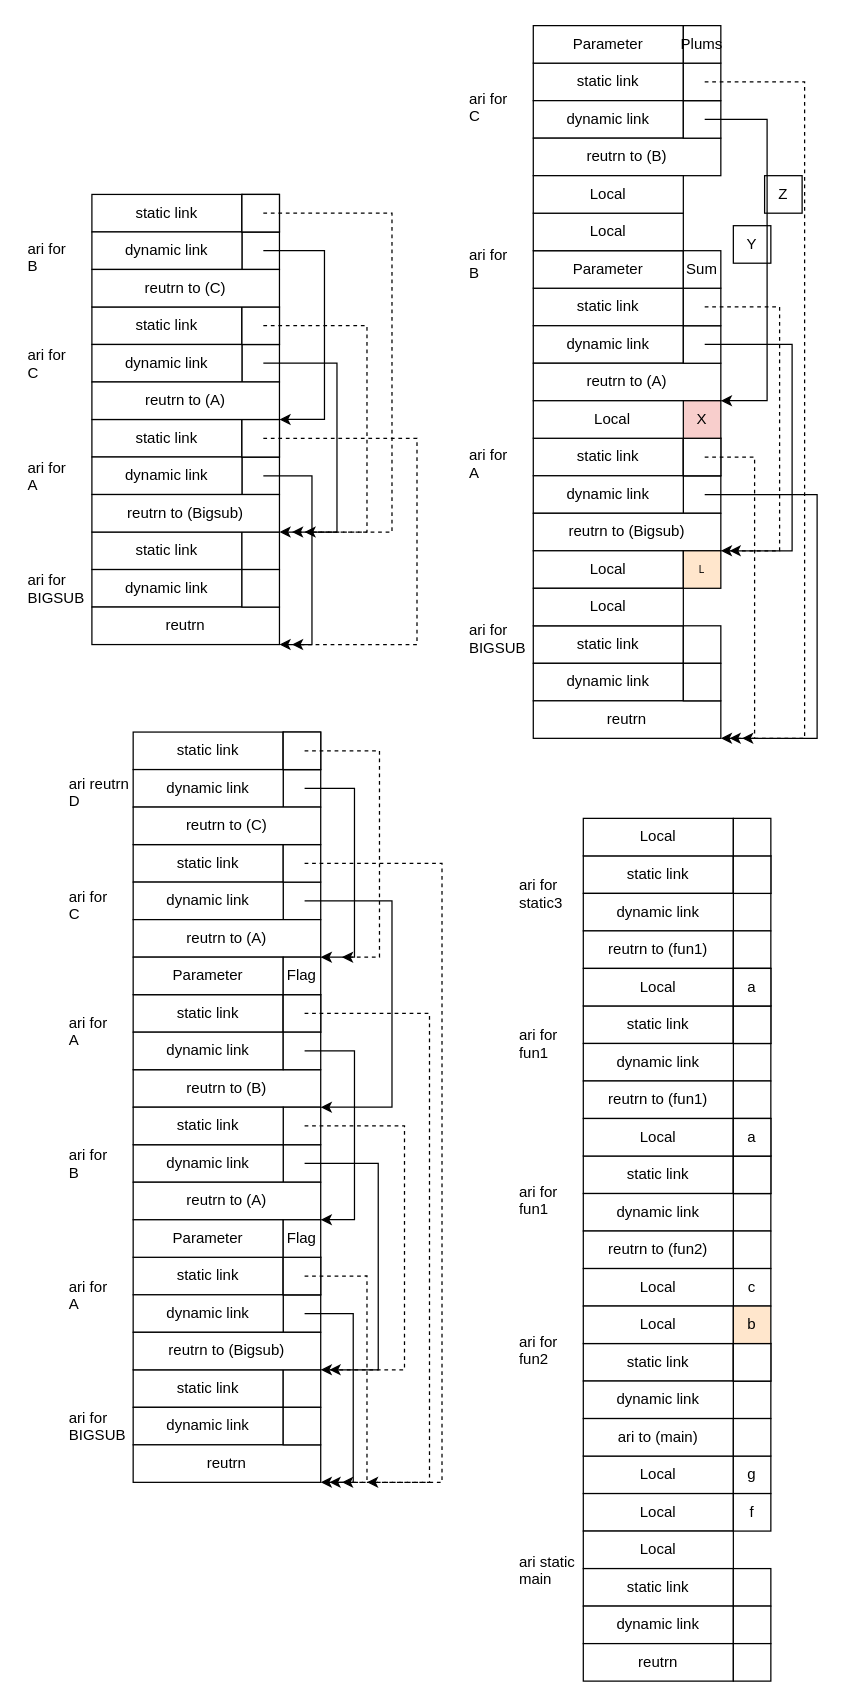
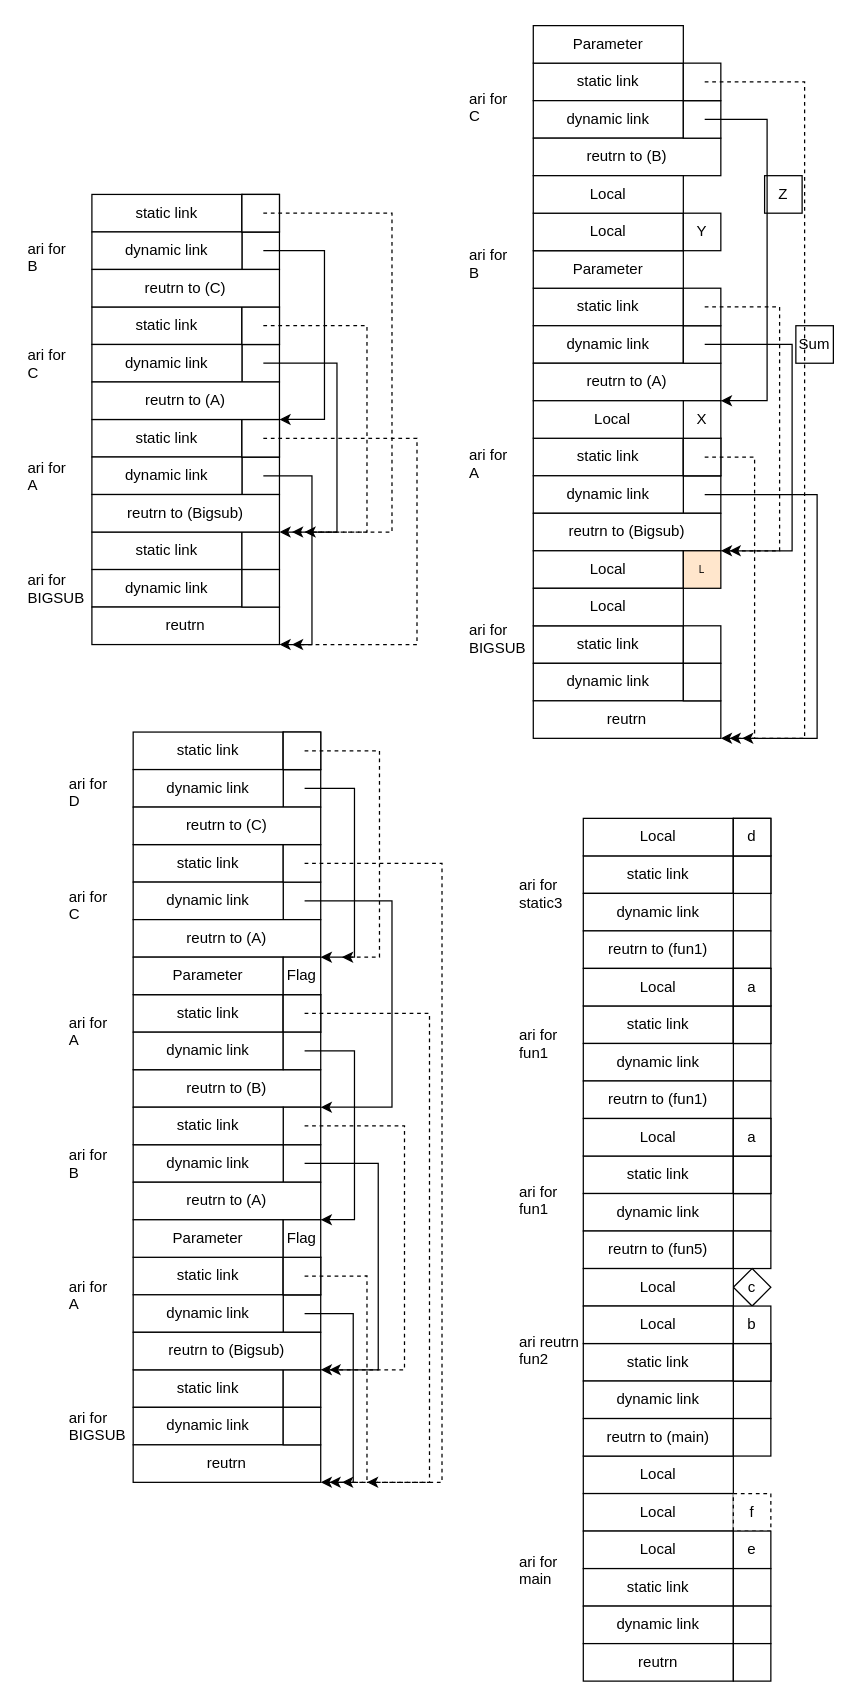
node "Plums": removed
node "Y": moved (752, 244) -> (702, 232)
node "Sum": moved (702, 269) -> (814, 344)
node "X": fillcolor #f8cecc -> #ffffff
node "ari reutrn D": label "ari reutrn D" -> "ari for D"
node "d": added
node "reutrn to (fun2)": label "reutrn to (fun2)" -> "reutrn to (fun5)"
node "c": shape rectangle -> diamond
node "b": fillcolor #ffe6cc -> #ffffff
node "ari for fun2": label "ari for fun2" -> "ari reutrn fun2"
node "ari to (main)": label "ari to (main)" -> "reutrn to (main)"
node "g": removed
node "f": style solid -> dashed
node "e": added
node "ari static main": label "ari static main" -> "ari for main"
